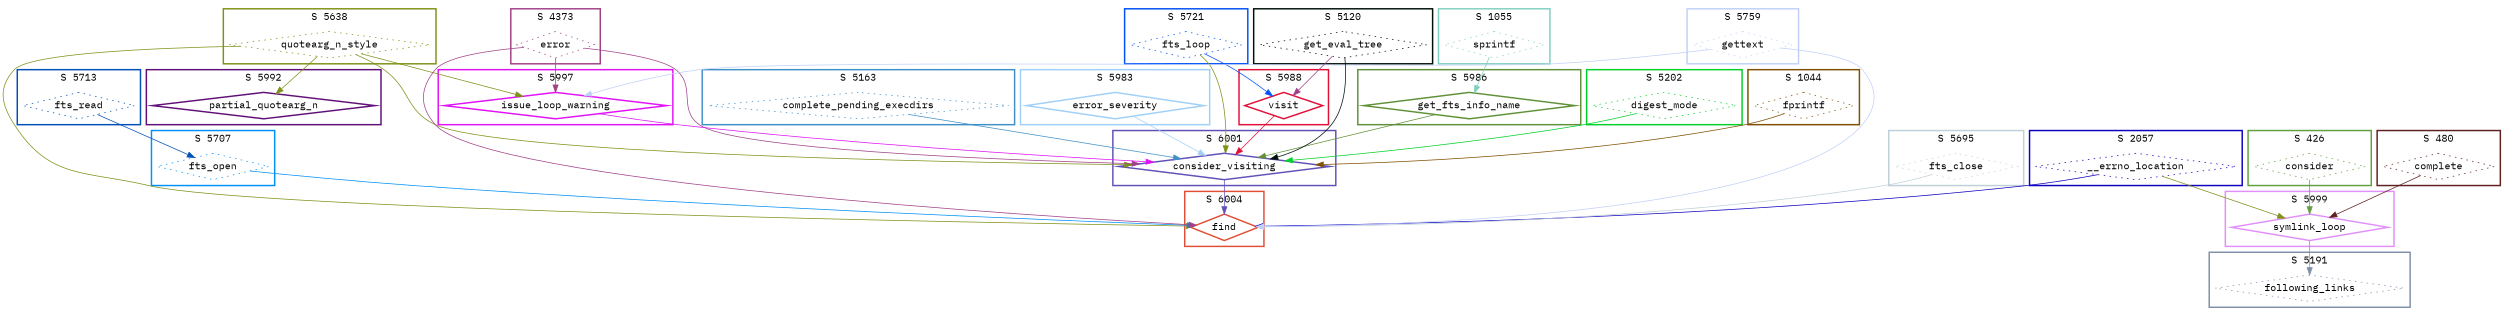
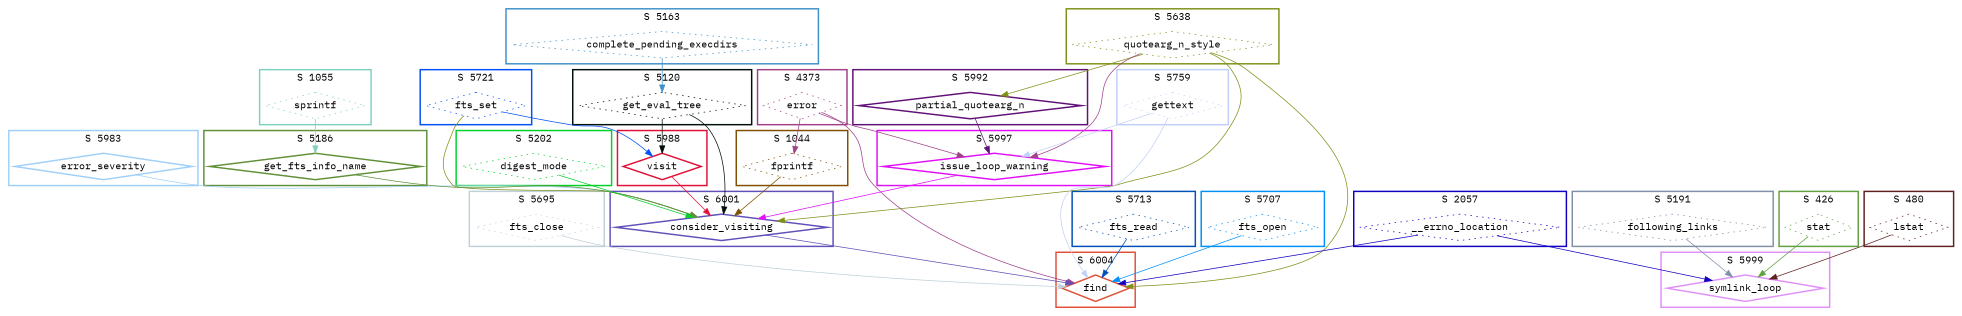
node "fts_loop": label "fts_loop" -> "fts_set"
edge "get_eval_tree" -> "visit": color #a04088 -> #001008
edge "quotearg_n_style" -> "issue_loop_warning": color #809018 -> #a04088
cluster "S 5986": label "S 5986" -> "S 5186"
edge "fts_read" -> "fts_open": now "fts_read" -> "find"
edge "partial_quotearg_n" -> "issue_loop_warning": added
edge "complete_pending_execdirs" -> "consider_visiting": now "complete_pending_execdirs" -> "get_eval_tree"
edge "error" -> "consider_visiting": now "error" -> "fprintf"
node "consider": label "consider" -> "stat"
node "complete": label "complete" -> "lstat"
edge "__errno_location" -> "symlink_loop": color #809018 -> #1000c0
edge "symlink_loop" -> "following_links": reversed
